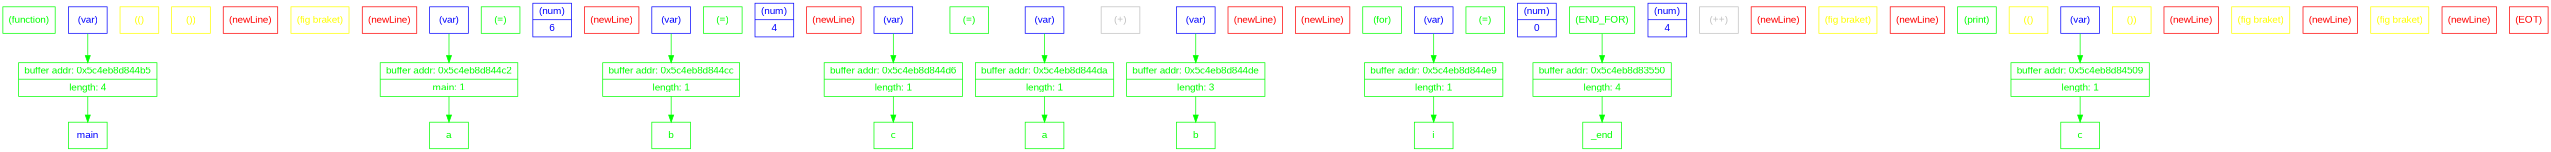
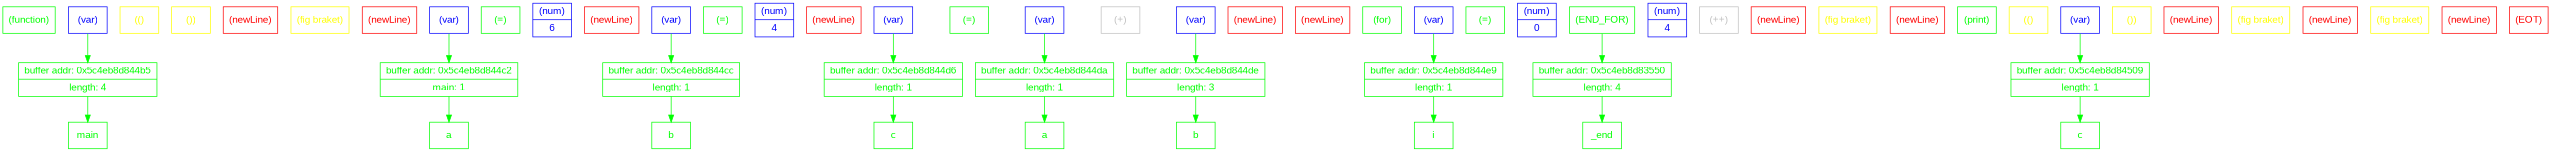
node "main": fontcolor blue -> green
